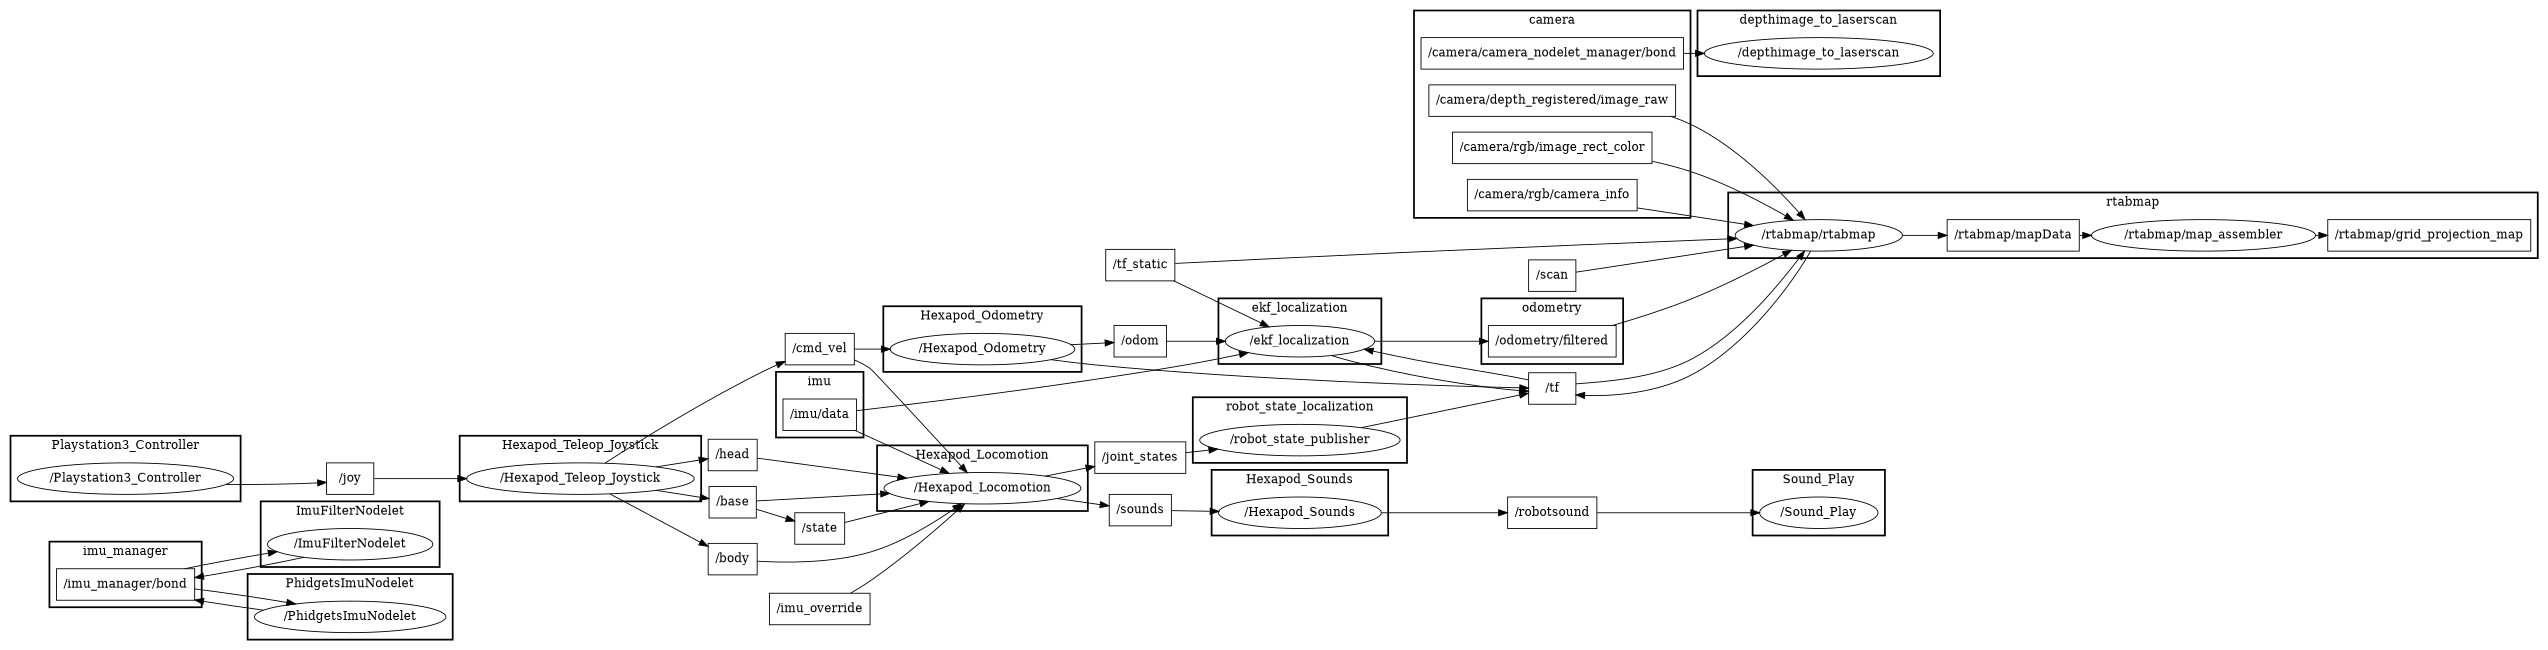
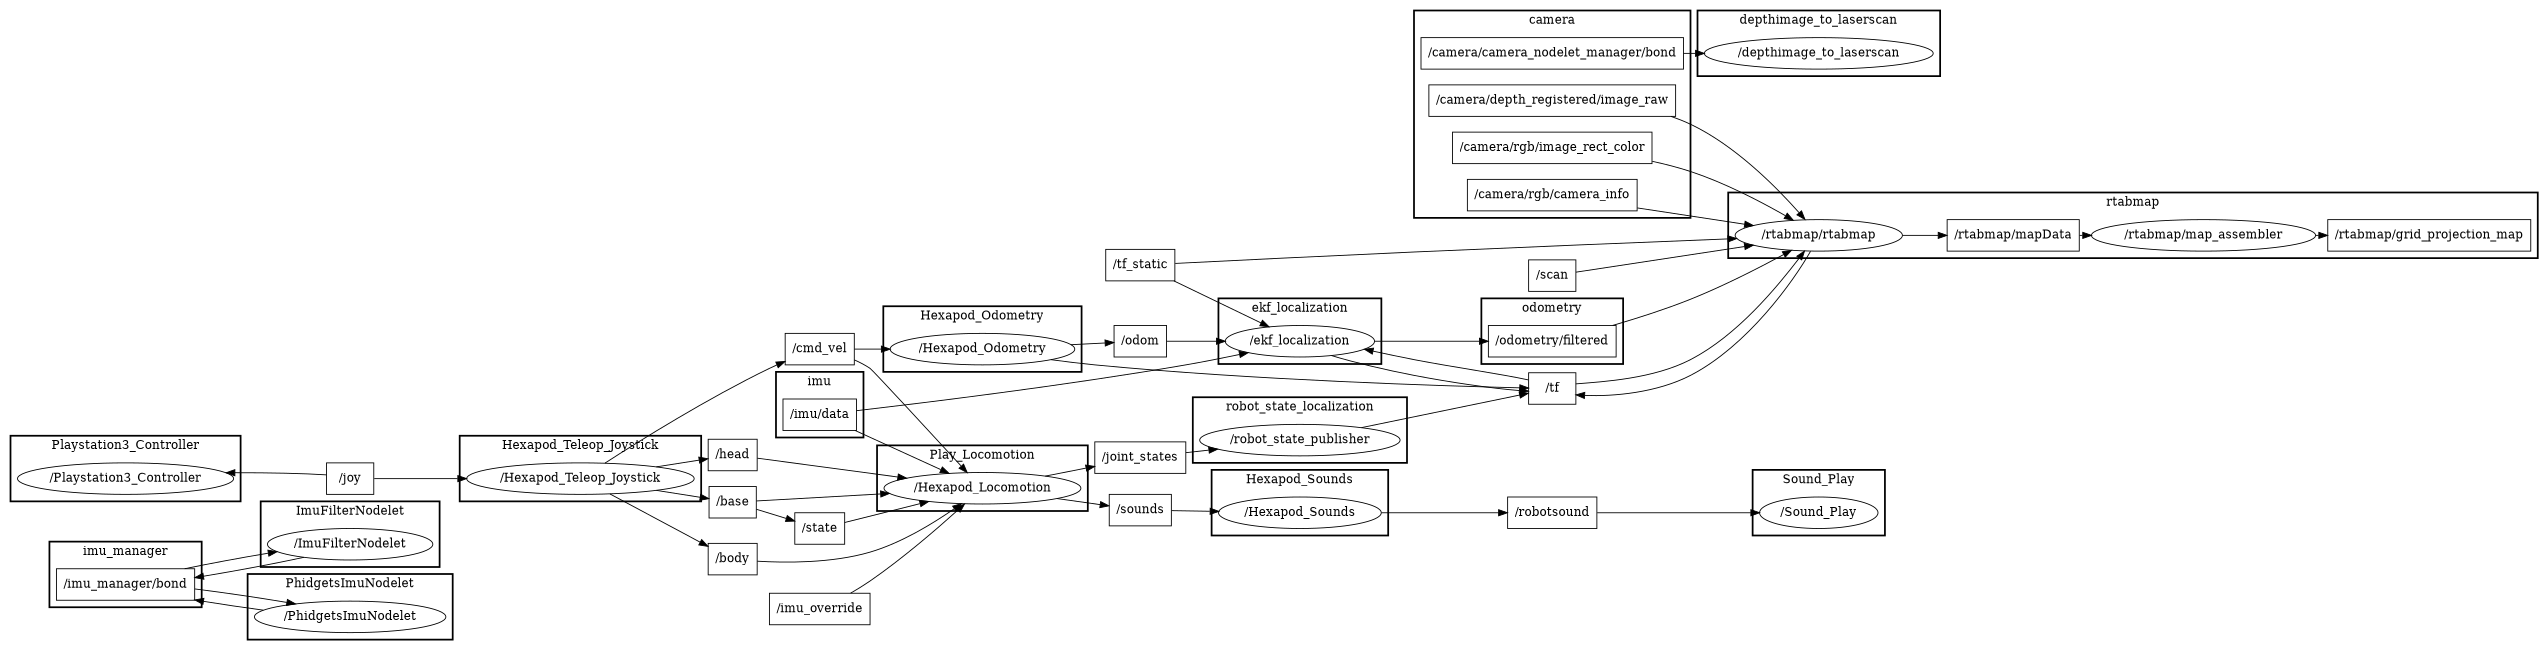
cluster "Hexapod_Locomotion": label "Hexapod_Locomotion" -> "Play_Locomotion"
edge "/Playstation3_Controller" -> "/joy": reversed
